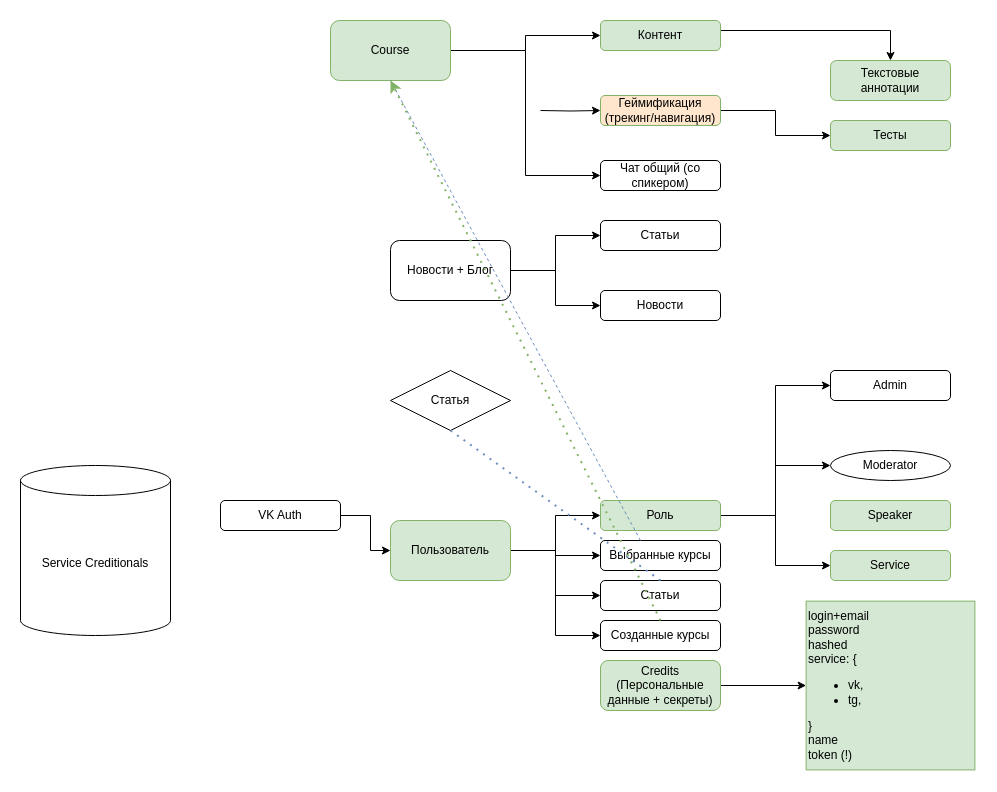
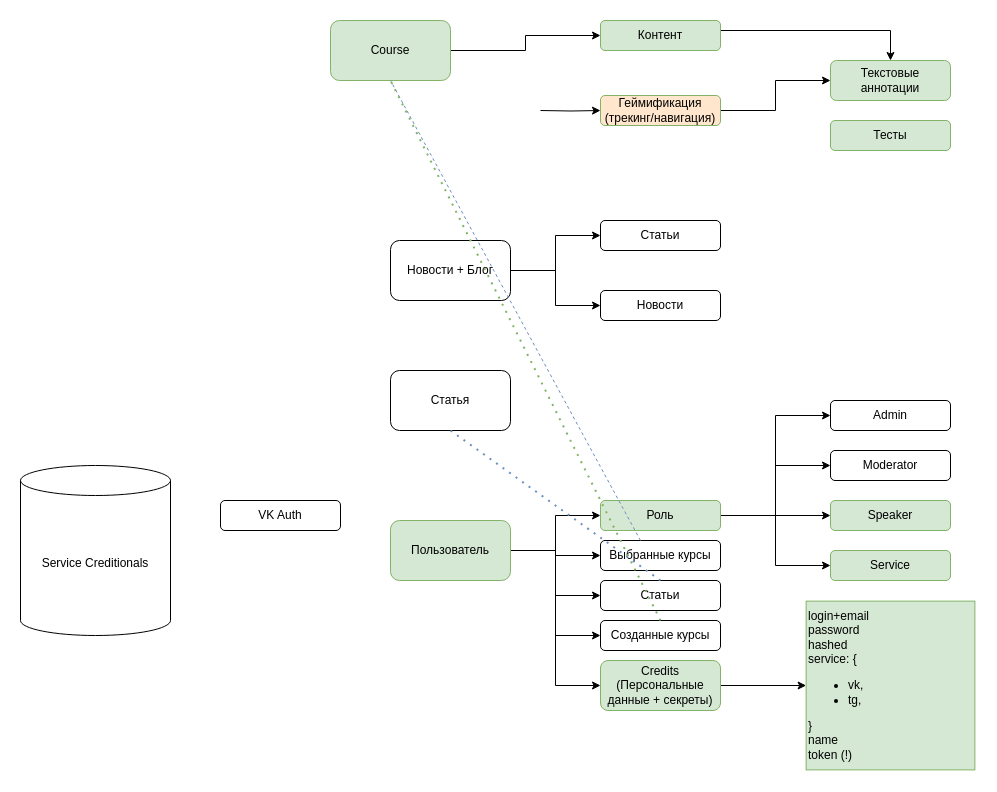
edge "Геймификация (трекинг/навигация)" -> "Тесты": now "Геймификация (трекинг/навигация)" -> "Текстовые аннотации"
edge "Course" -> "Чат общий (со спикером)": removed
node "Чат общий (со спикером)": removed
edge "Созданные курсы" -> "Course": arrowhead classic -> none
node "Admin": moved (891, 386) -> (891, 416)
node "Статья": shape diamond -> rounded rectangle
node "Moderator": shape ellipse -> rounded rectangle
edge "Роль" -> "Speaker": added
edge "VK Auth" -> "Пользователь": removed
edge "Пользователь" -> "Credits (Персональные данные + секреты)": added
